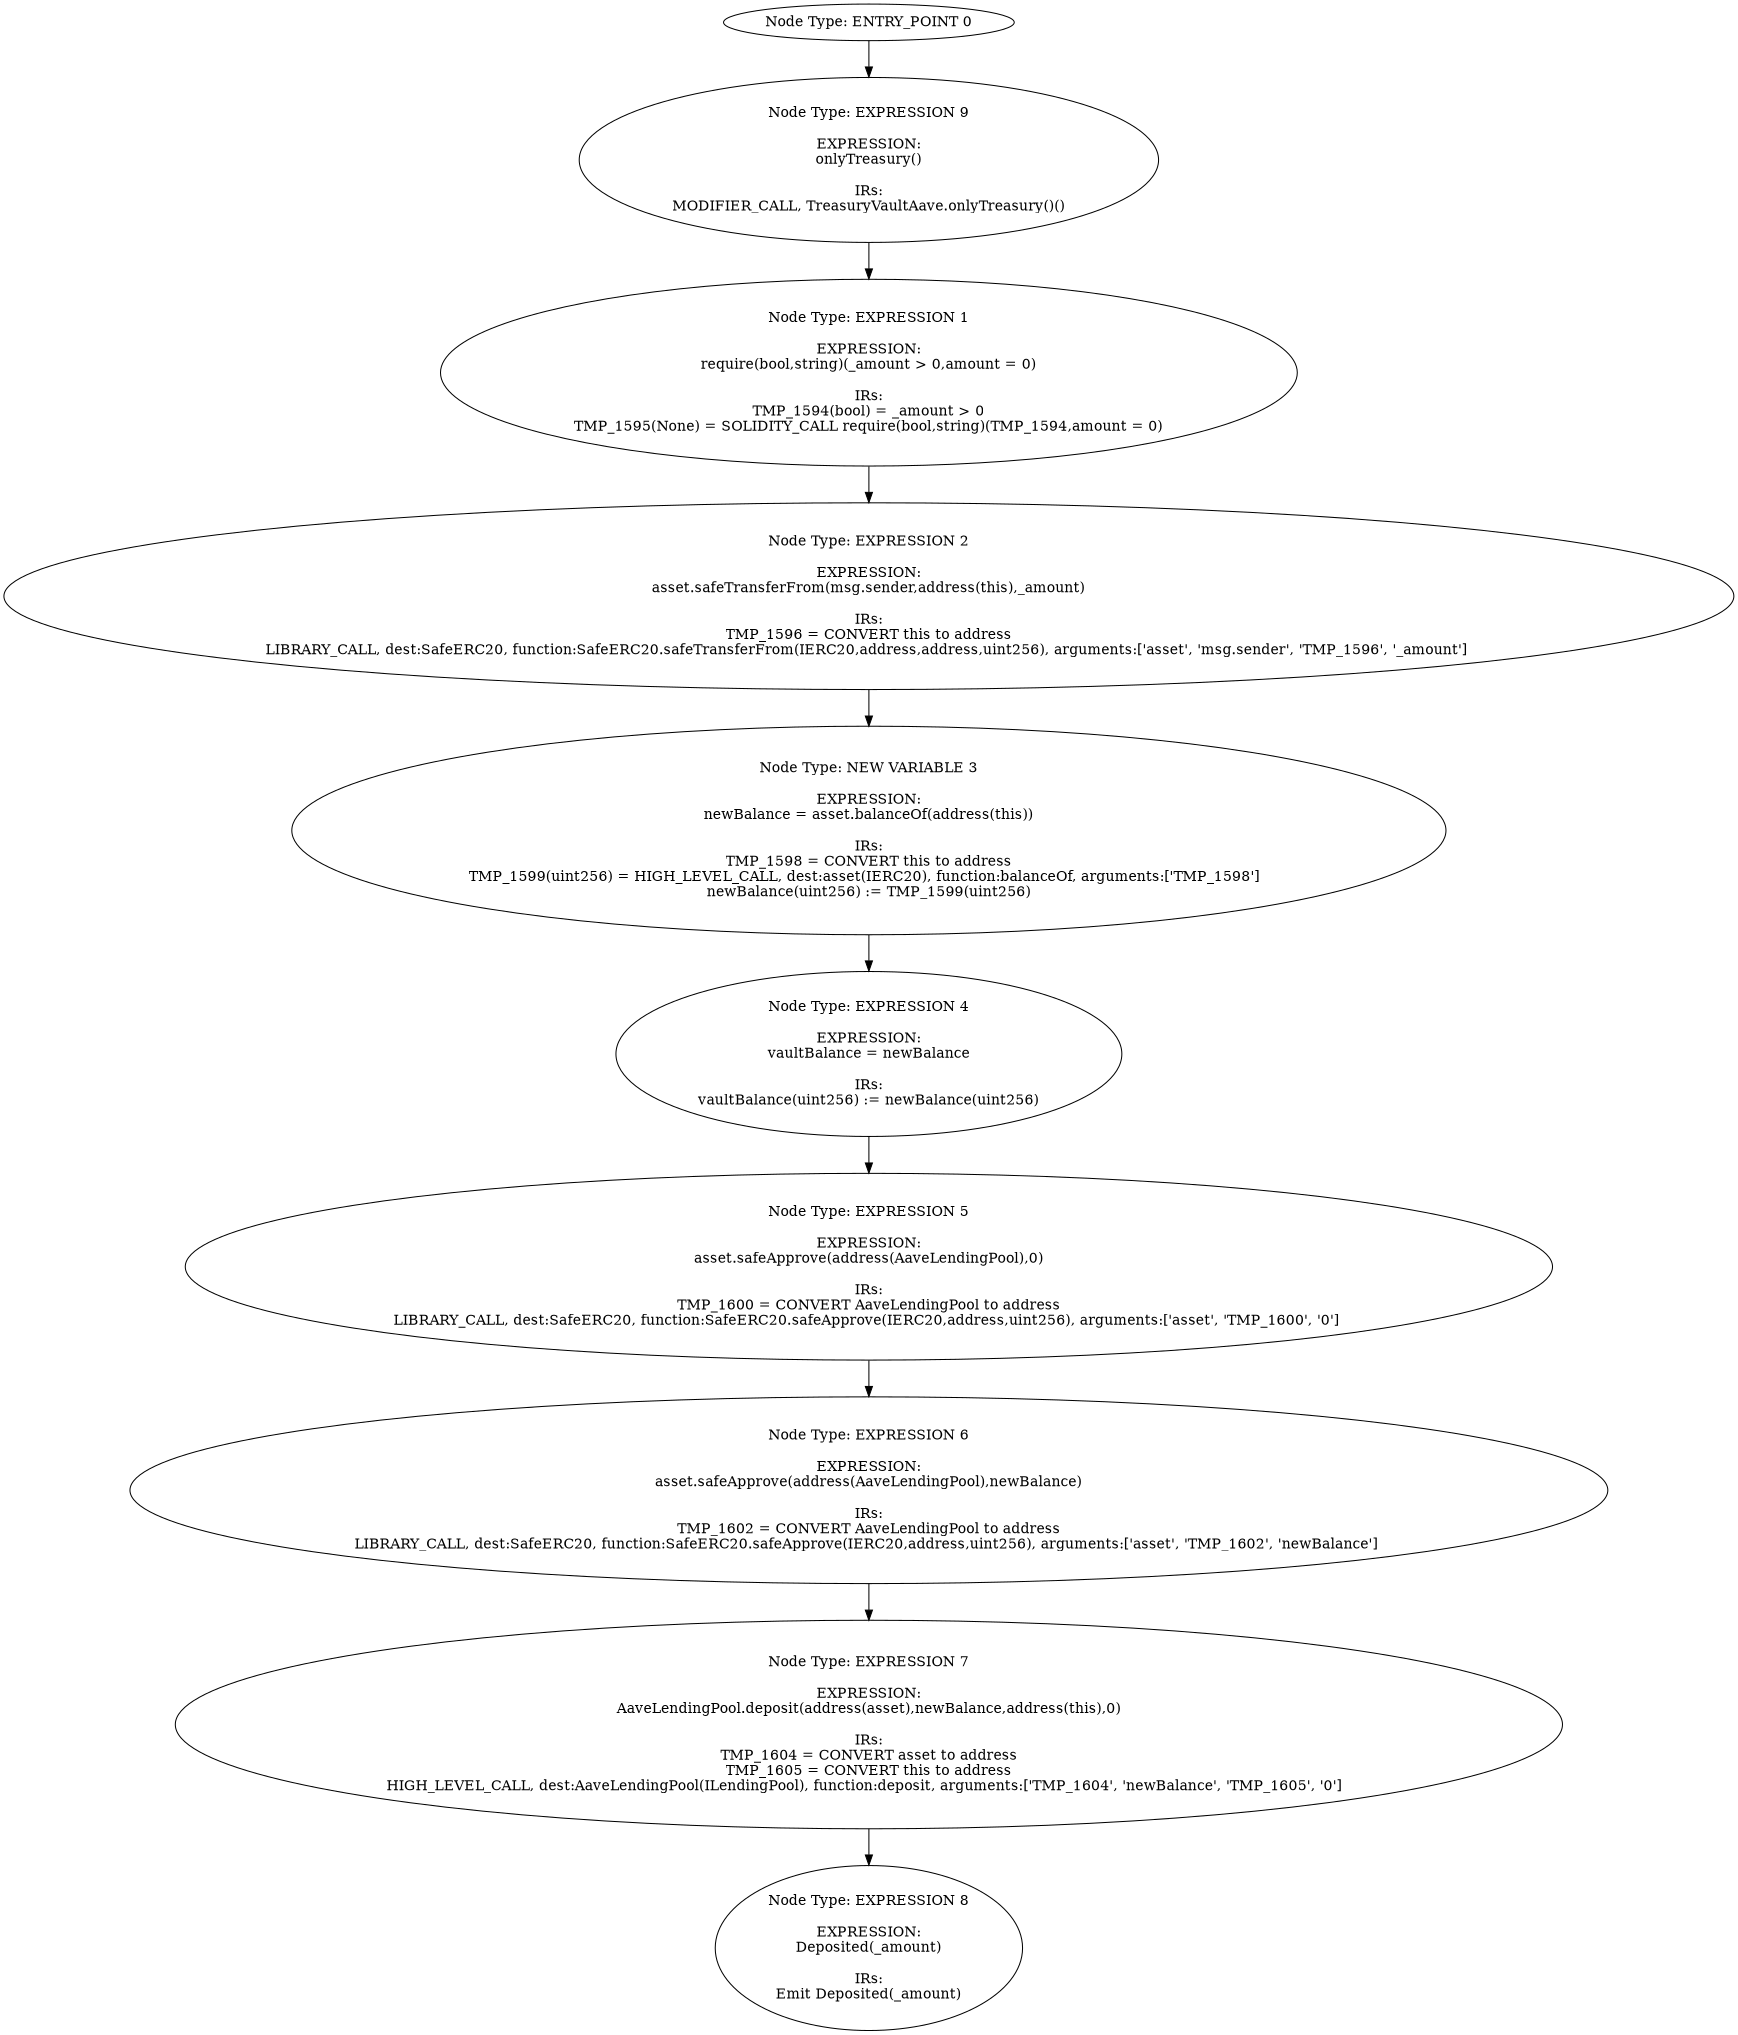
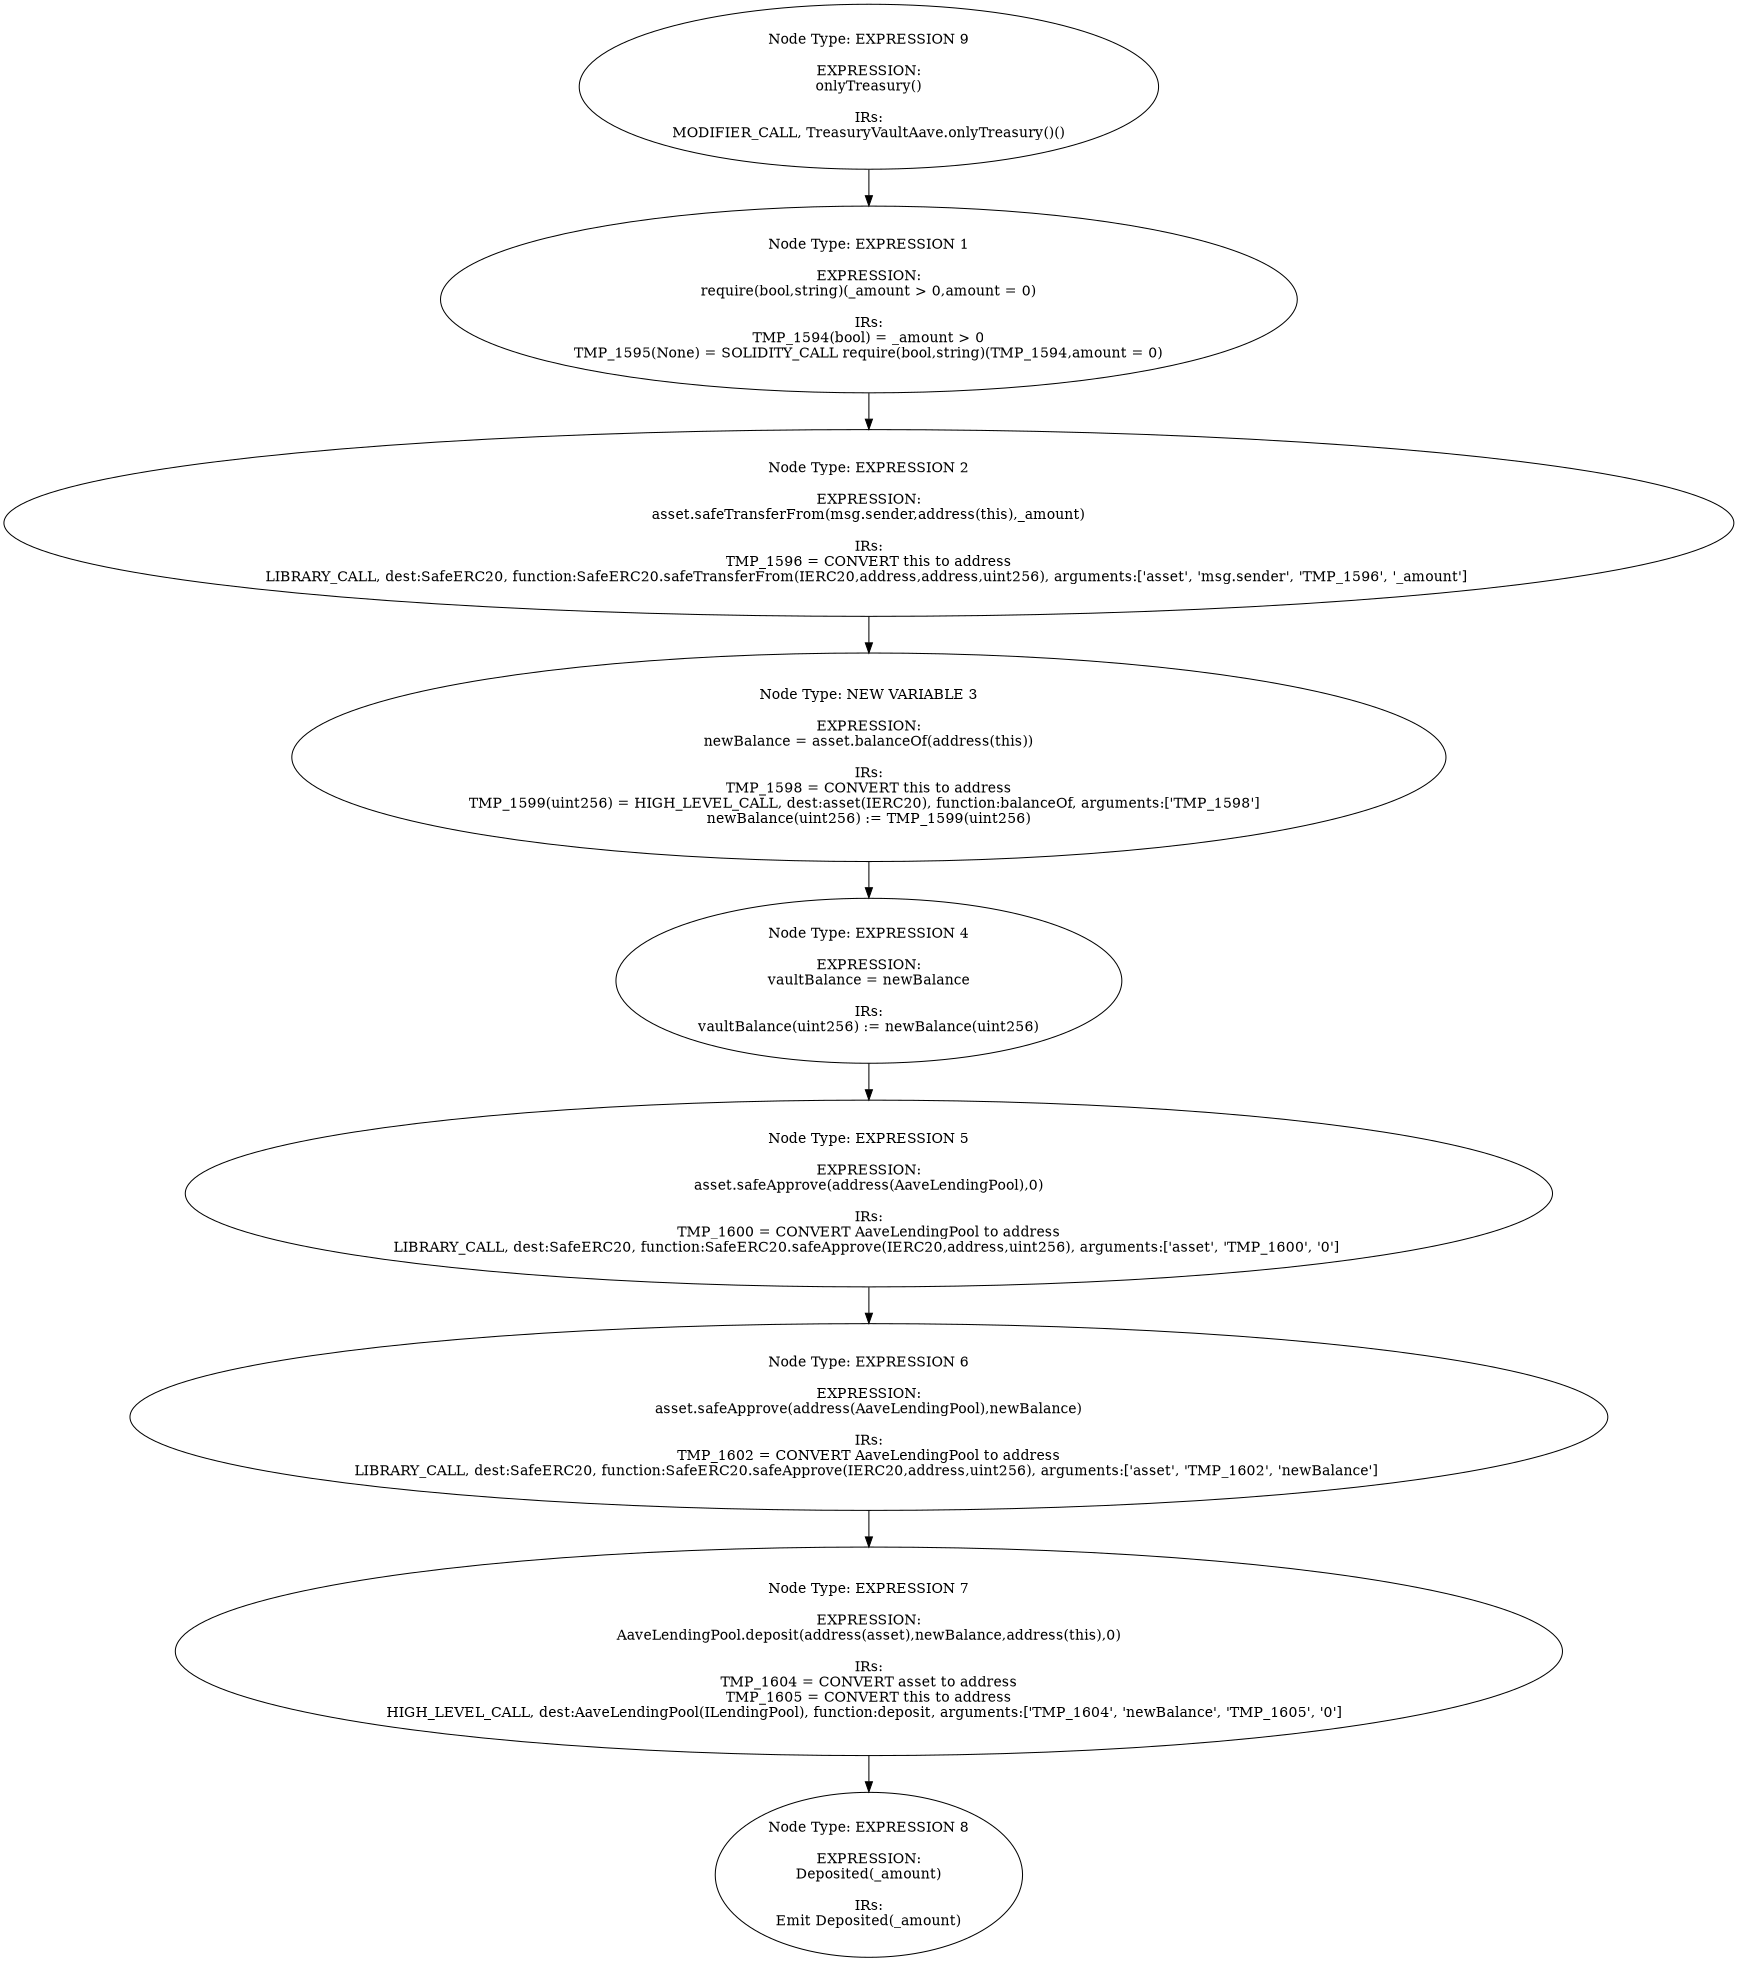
node "Node Type: ENTRY_POINT 0": removed
